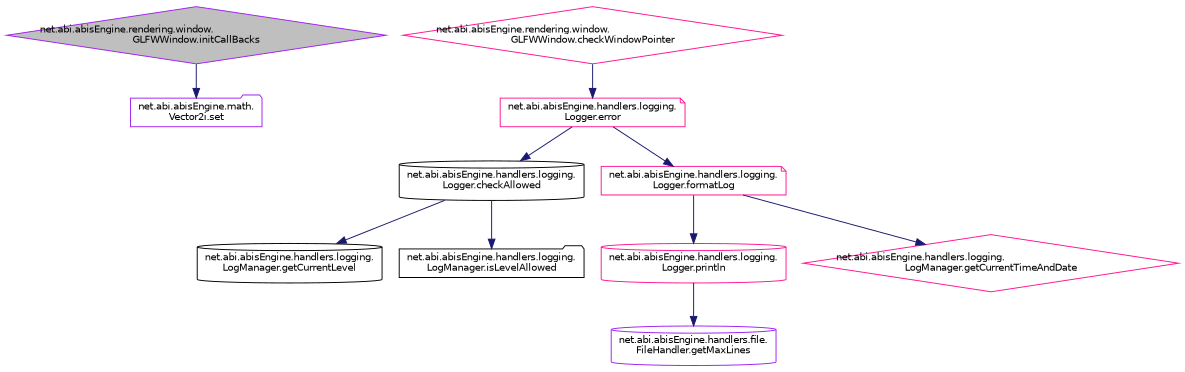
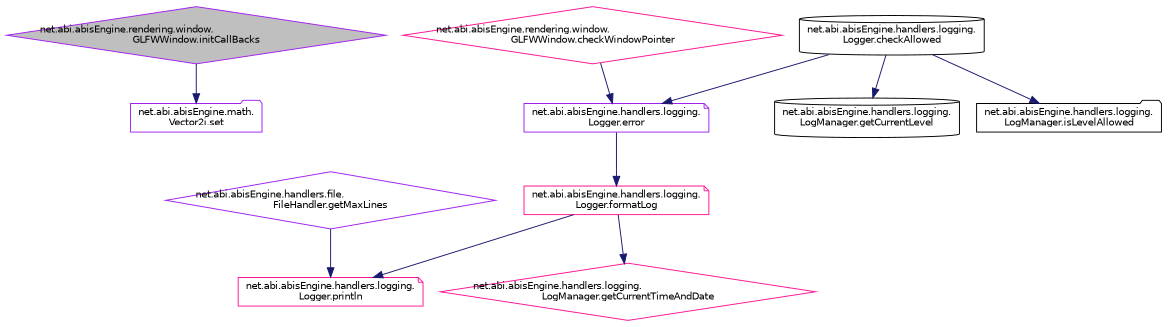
node "net.abi.abisEngine.handlers.logging. Logger.error": color deeppink -> purple
edge "net.abi.abisEngine.handlers.logging. Logger.error" -> "net.abi.abisEngine.handlers.logging. Logger.checkAllowed": reversed
node "net.abi.abisEngine.handlers.logging. Logger.println": shape cylinder -> note
edge "net.abi.abisEngine.handlers.logging. Logger.println" -> "net.abi.abisEngine.handlers.file. FileHandler.getMaxLines": reversed
node "net.abi.abisEngine.handlers.file. FileHandler.getMaxLines": shape cylinder -> diamond
